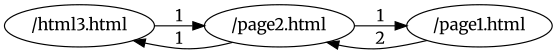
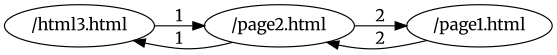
edge "/page2.html" -> "/page1.html": label "1" -> "2"
